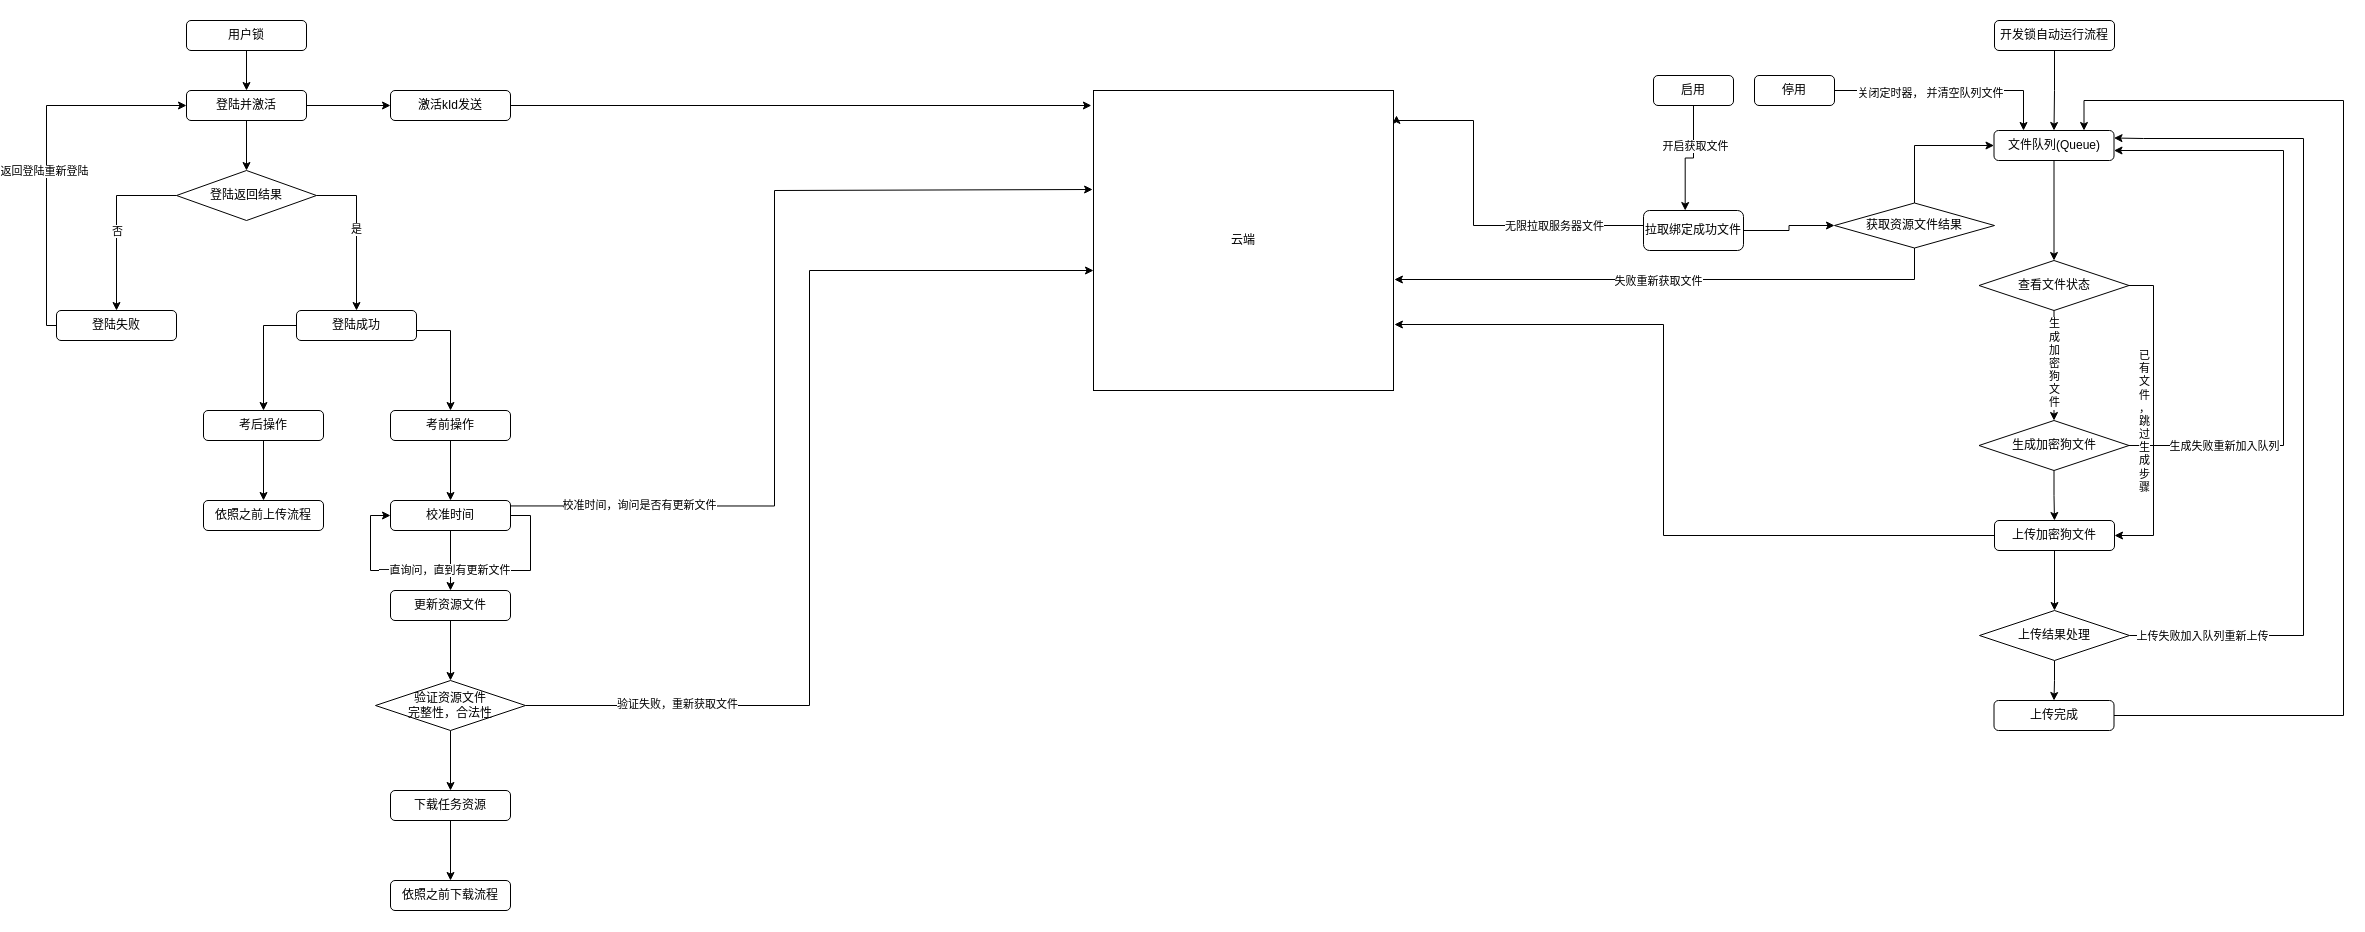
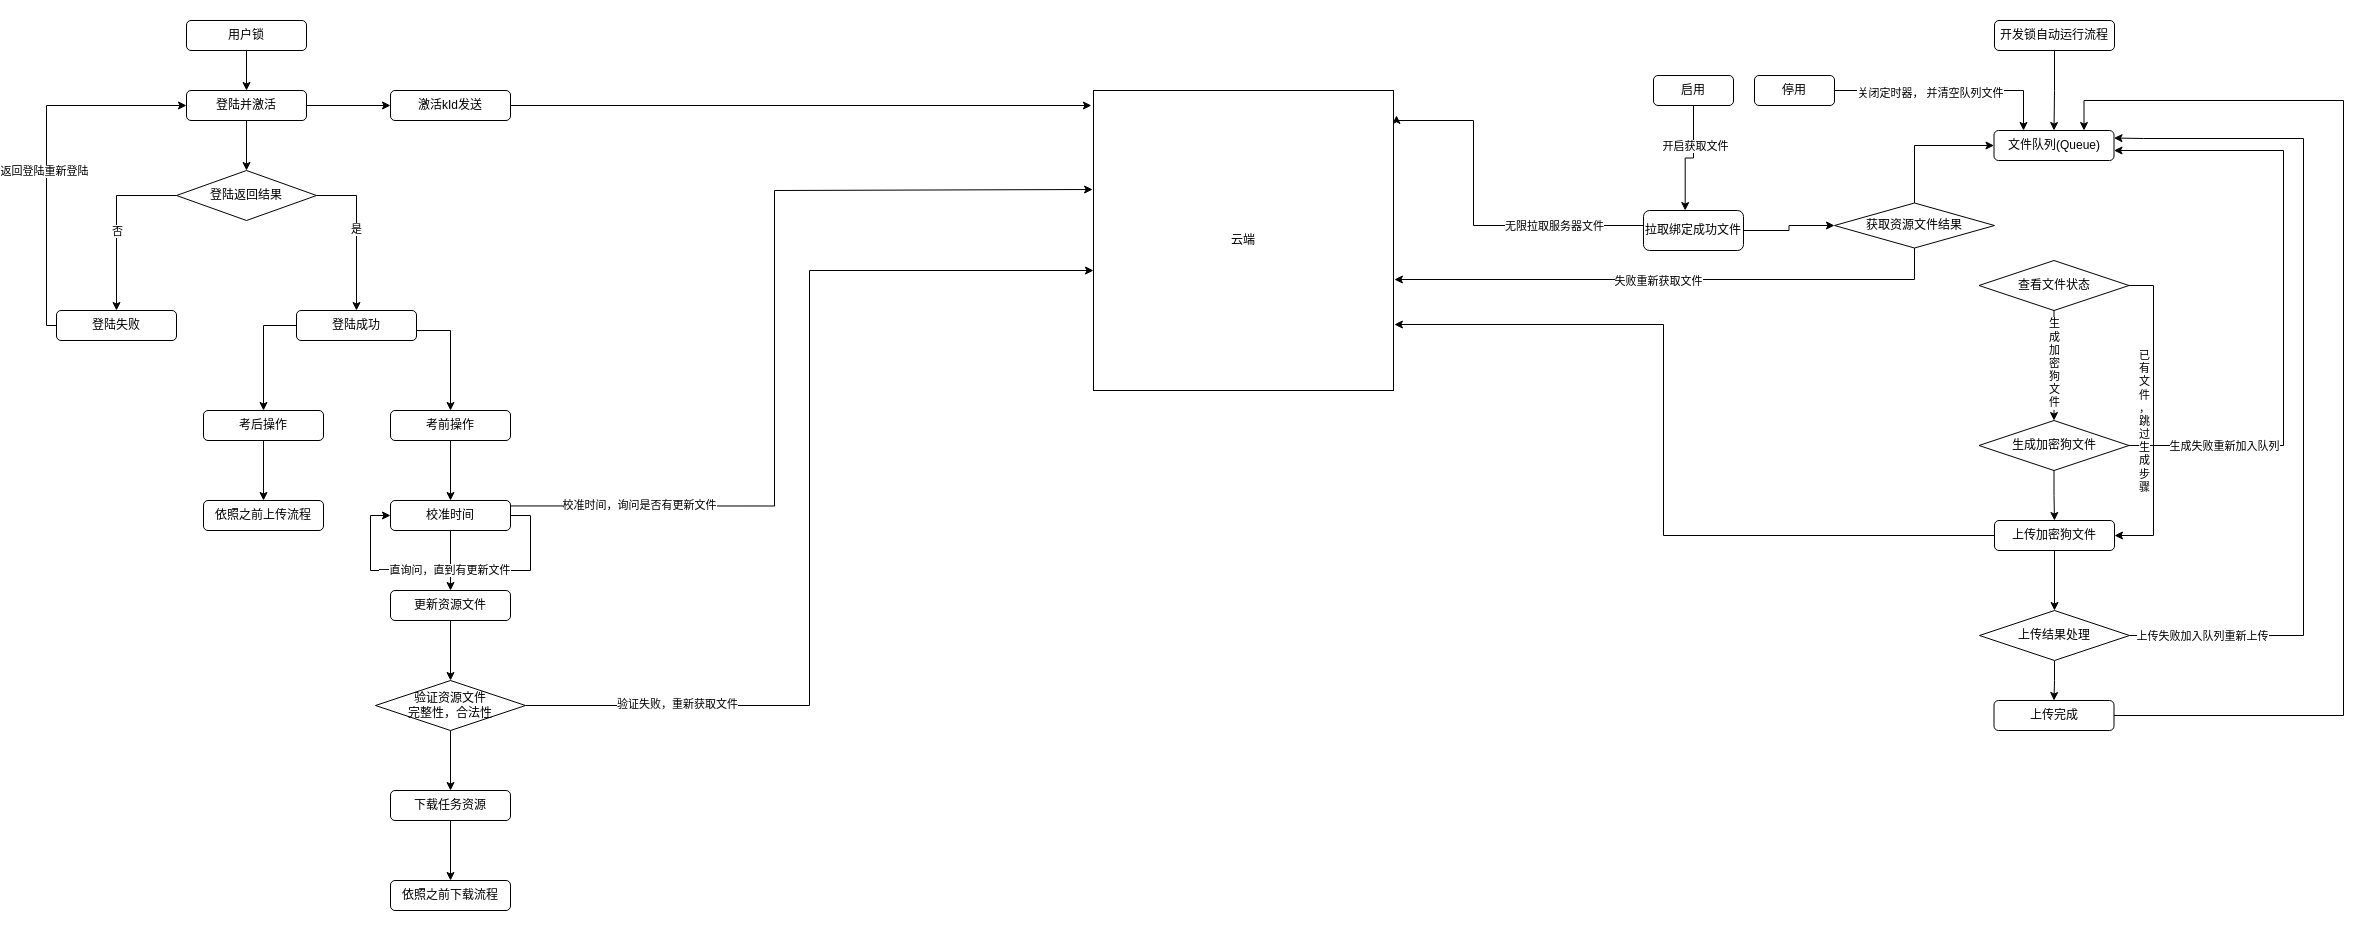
edge "文件队列(Queue)" -> "查看文件状态": removed
